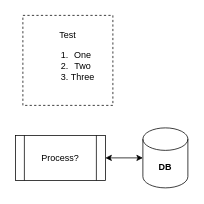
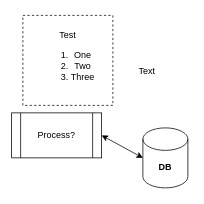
node "Text": added
node "Process?": moved (60, 158) -> (57, 135)
